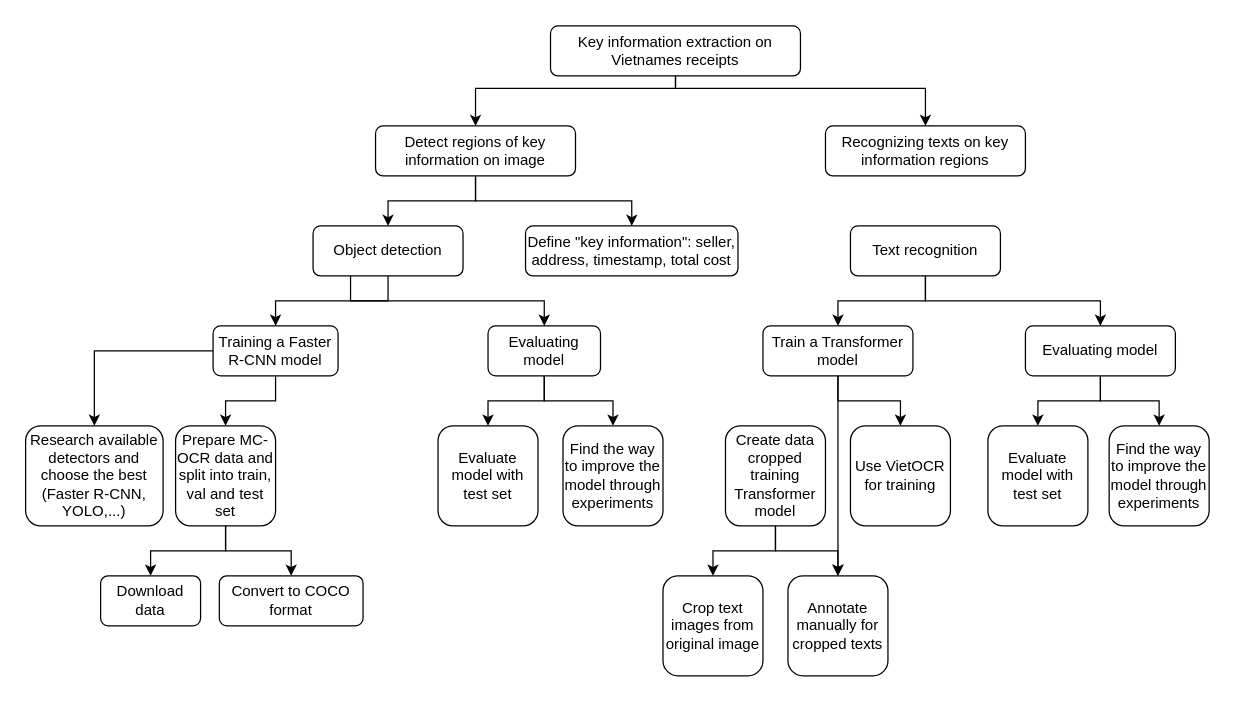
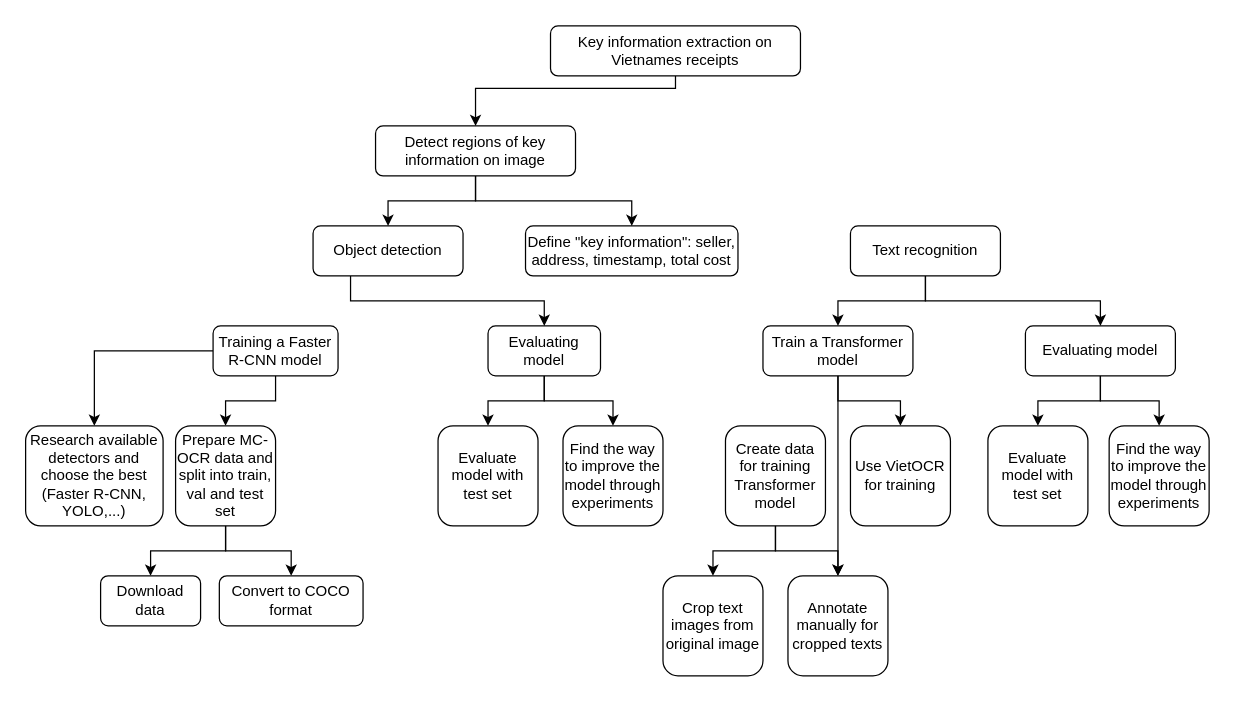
edge "Key information extraction on Vietnames receipts" -> "Recognizing texts on key information regions": removed
node "Recognizing texts on key information regions": removed
edge "Object detection" -> "Training a Faster R-CNN model": removed
node "Create data cropped training Transformer model": label "Create data cropped training Transformer model" -> "Create data for training Transformer model"
